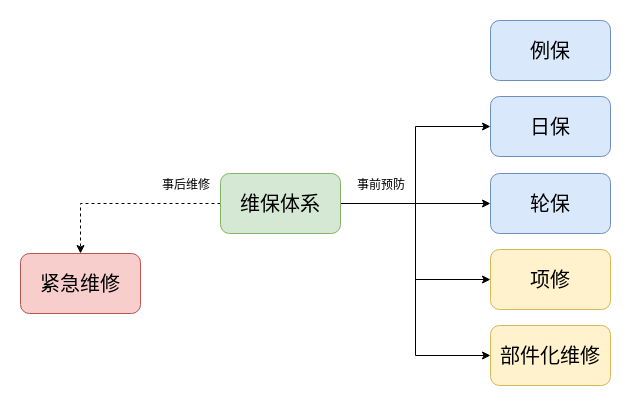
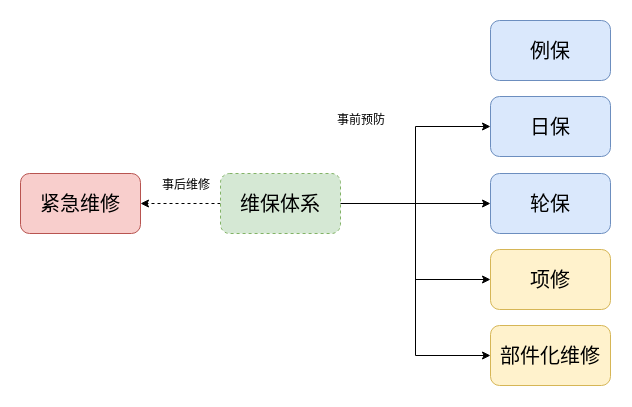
node "事前预防": moved (382, 186) -> (362, 121)
node "维保体系": style solid -> dashed
node "紧急维修": moved (81, 284) -> (81, 204)
